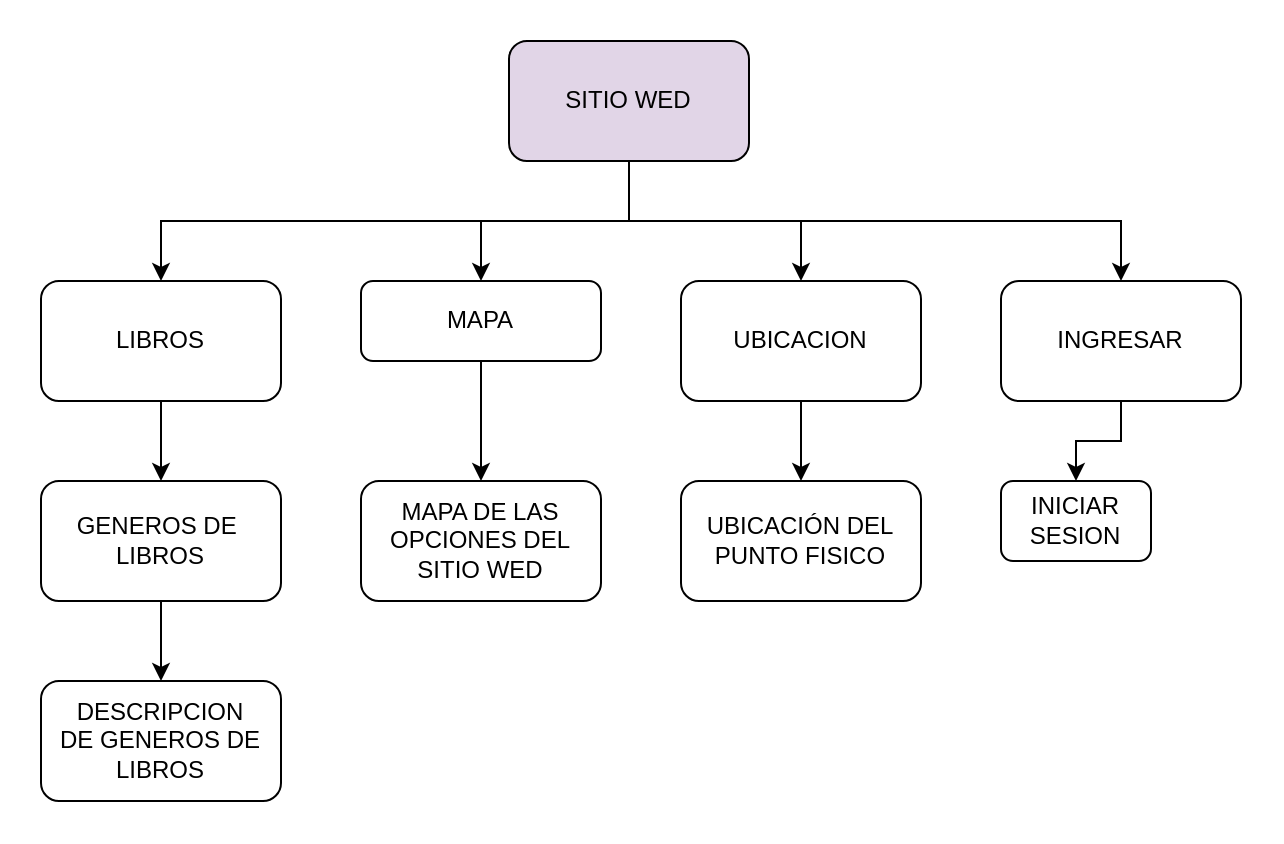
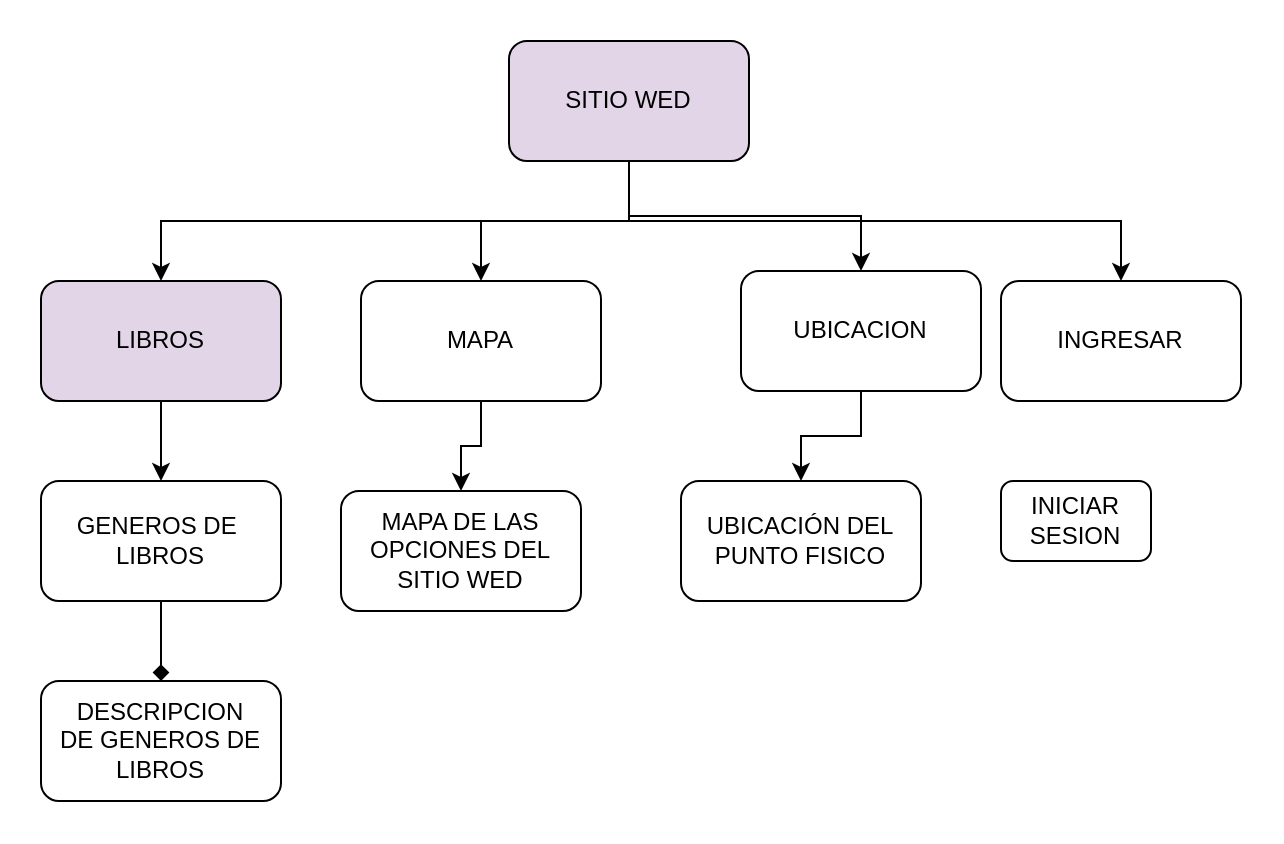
node "MAPA": size 240x80 -> 240x120
node "LIBROS": fillcolor #ffffff -> #e1d5e7
node "UBICACION": moved (801, 341) -> (861, 331)
edge "INGRESAR" -> "INICIAR SESION": removed
node "MAPA DE LAS OPCIONES DEL SITIO WED": moved (481, 541) -> (461, 551)
edge "GENEROS DE LIBROS" -> "DESCRIPCION DE GENEROS DE LIBROS": arrowhead classic -> diamond
